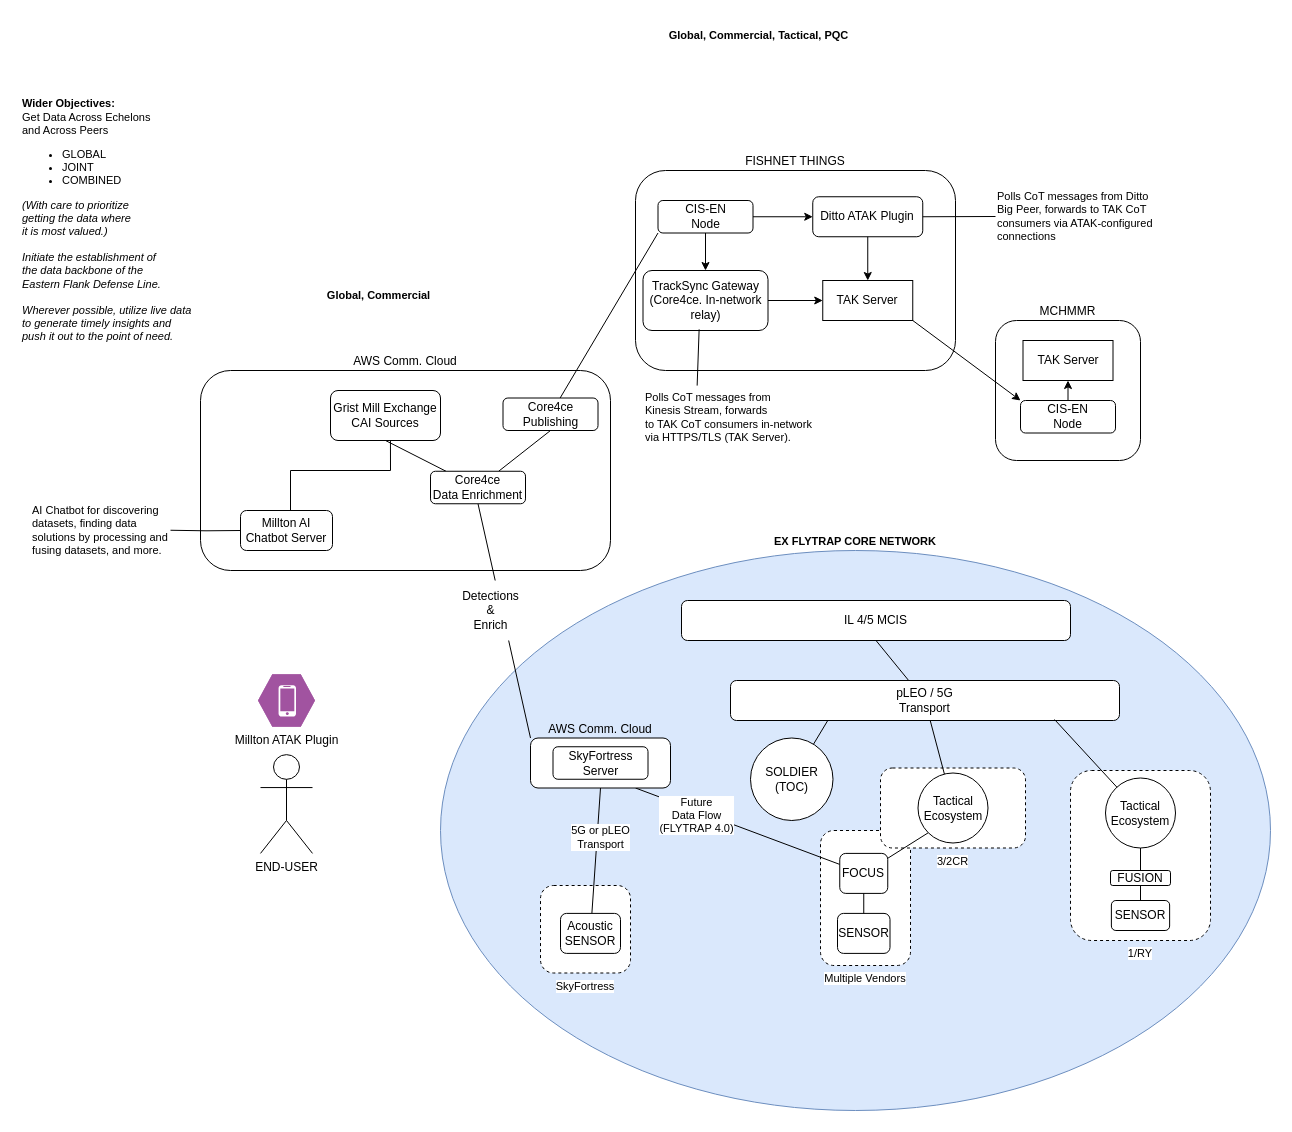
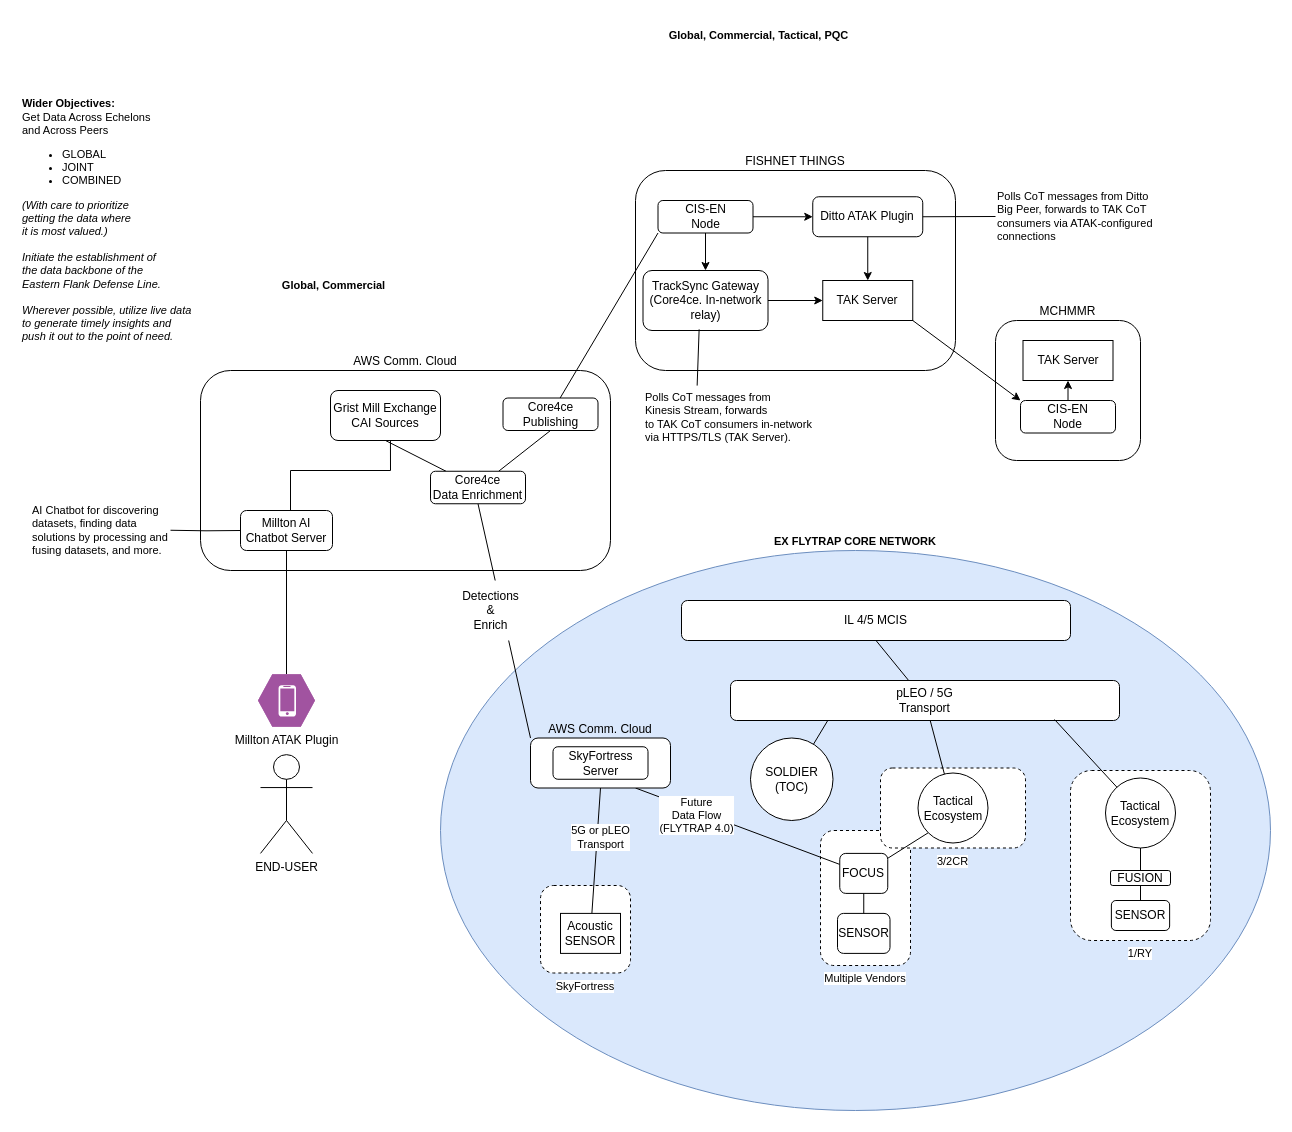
node "Global, Commercial": moved (378, 296) -> (333, 286)
edge "Millton AI Chatbot Server" -- "Millton ATAK Plugin": added
node "Acoustic SENSOR": shape rounded rectangle -> rectangle
